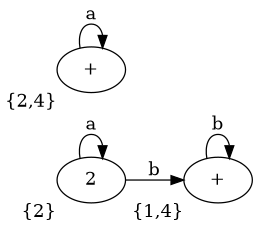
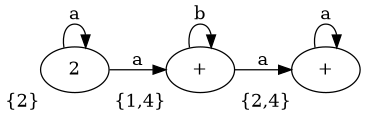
edge "+ {1,4}" -> "+ {2,4}": added, label "a"
edge "2 {2}" -> "+ {1,4}": label "b" -> "a"
